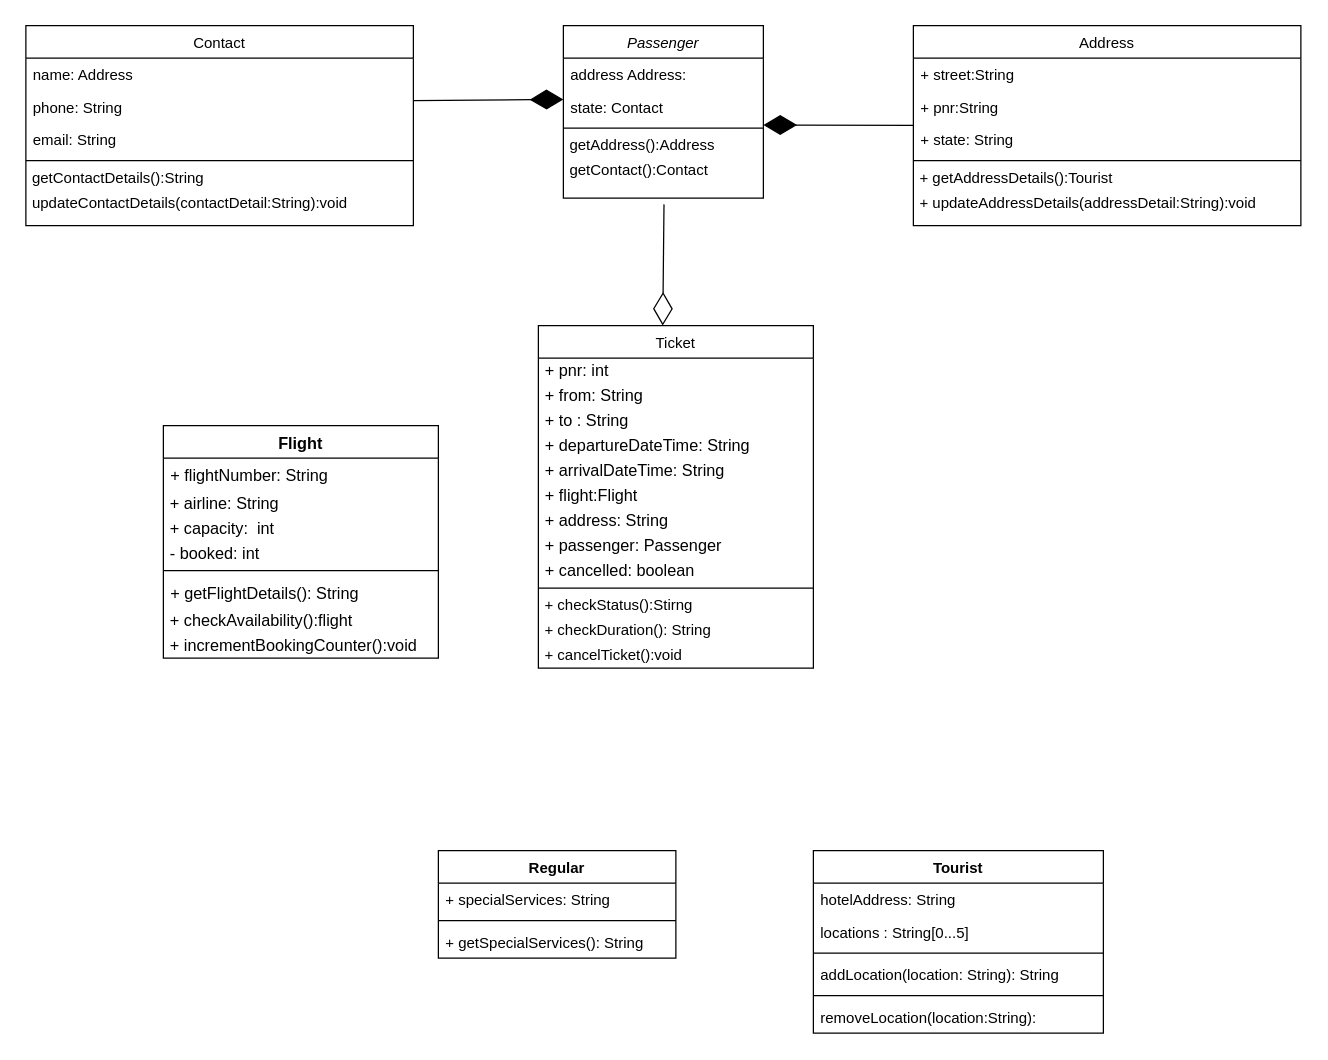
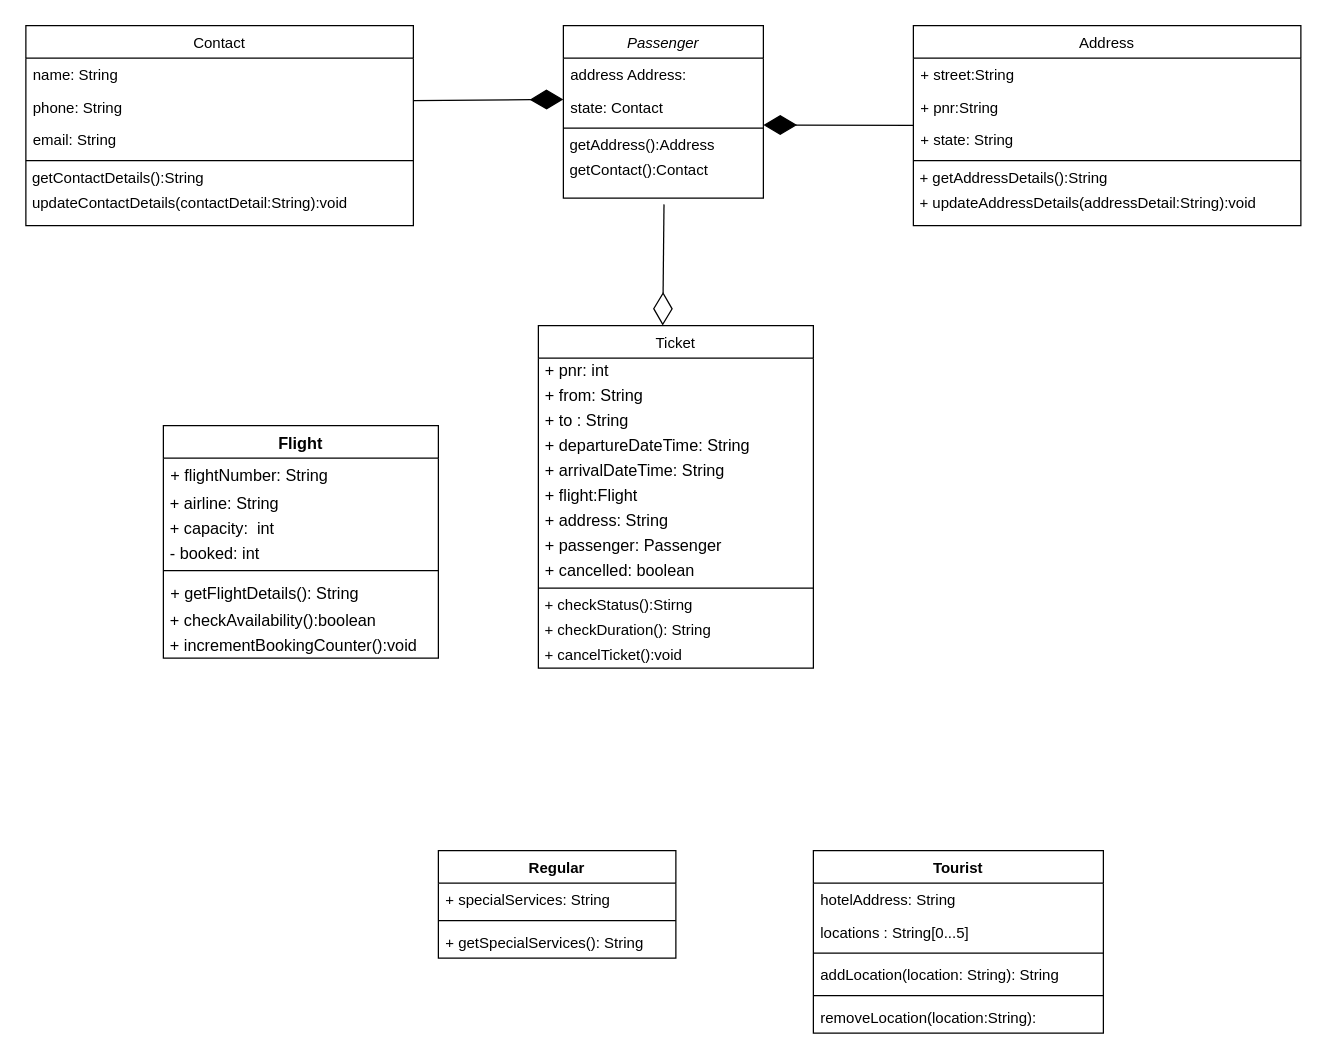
node "name: Address": label "name: Address" -> "name: String"
node "+ getAddressDetails():Tourist": label "+ getAddressDetails():Tourist" -> "+ getAddressDetails():String"
node "+ checkAvailability():flight": label "+ checkAvailability():flight" -> "+ checkAvailability():boolean"
